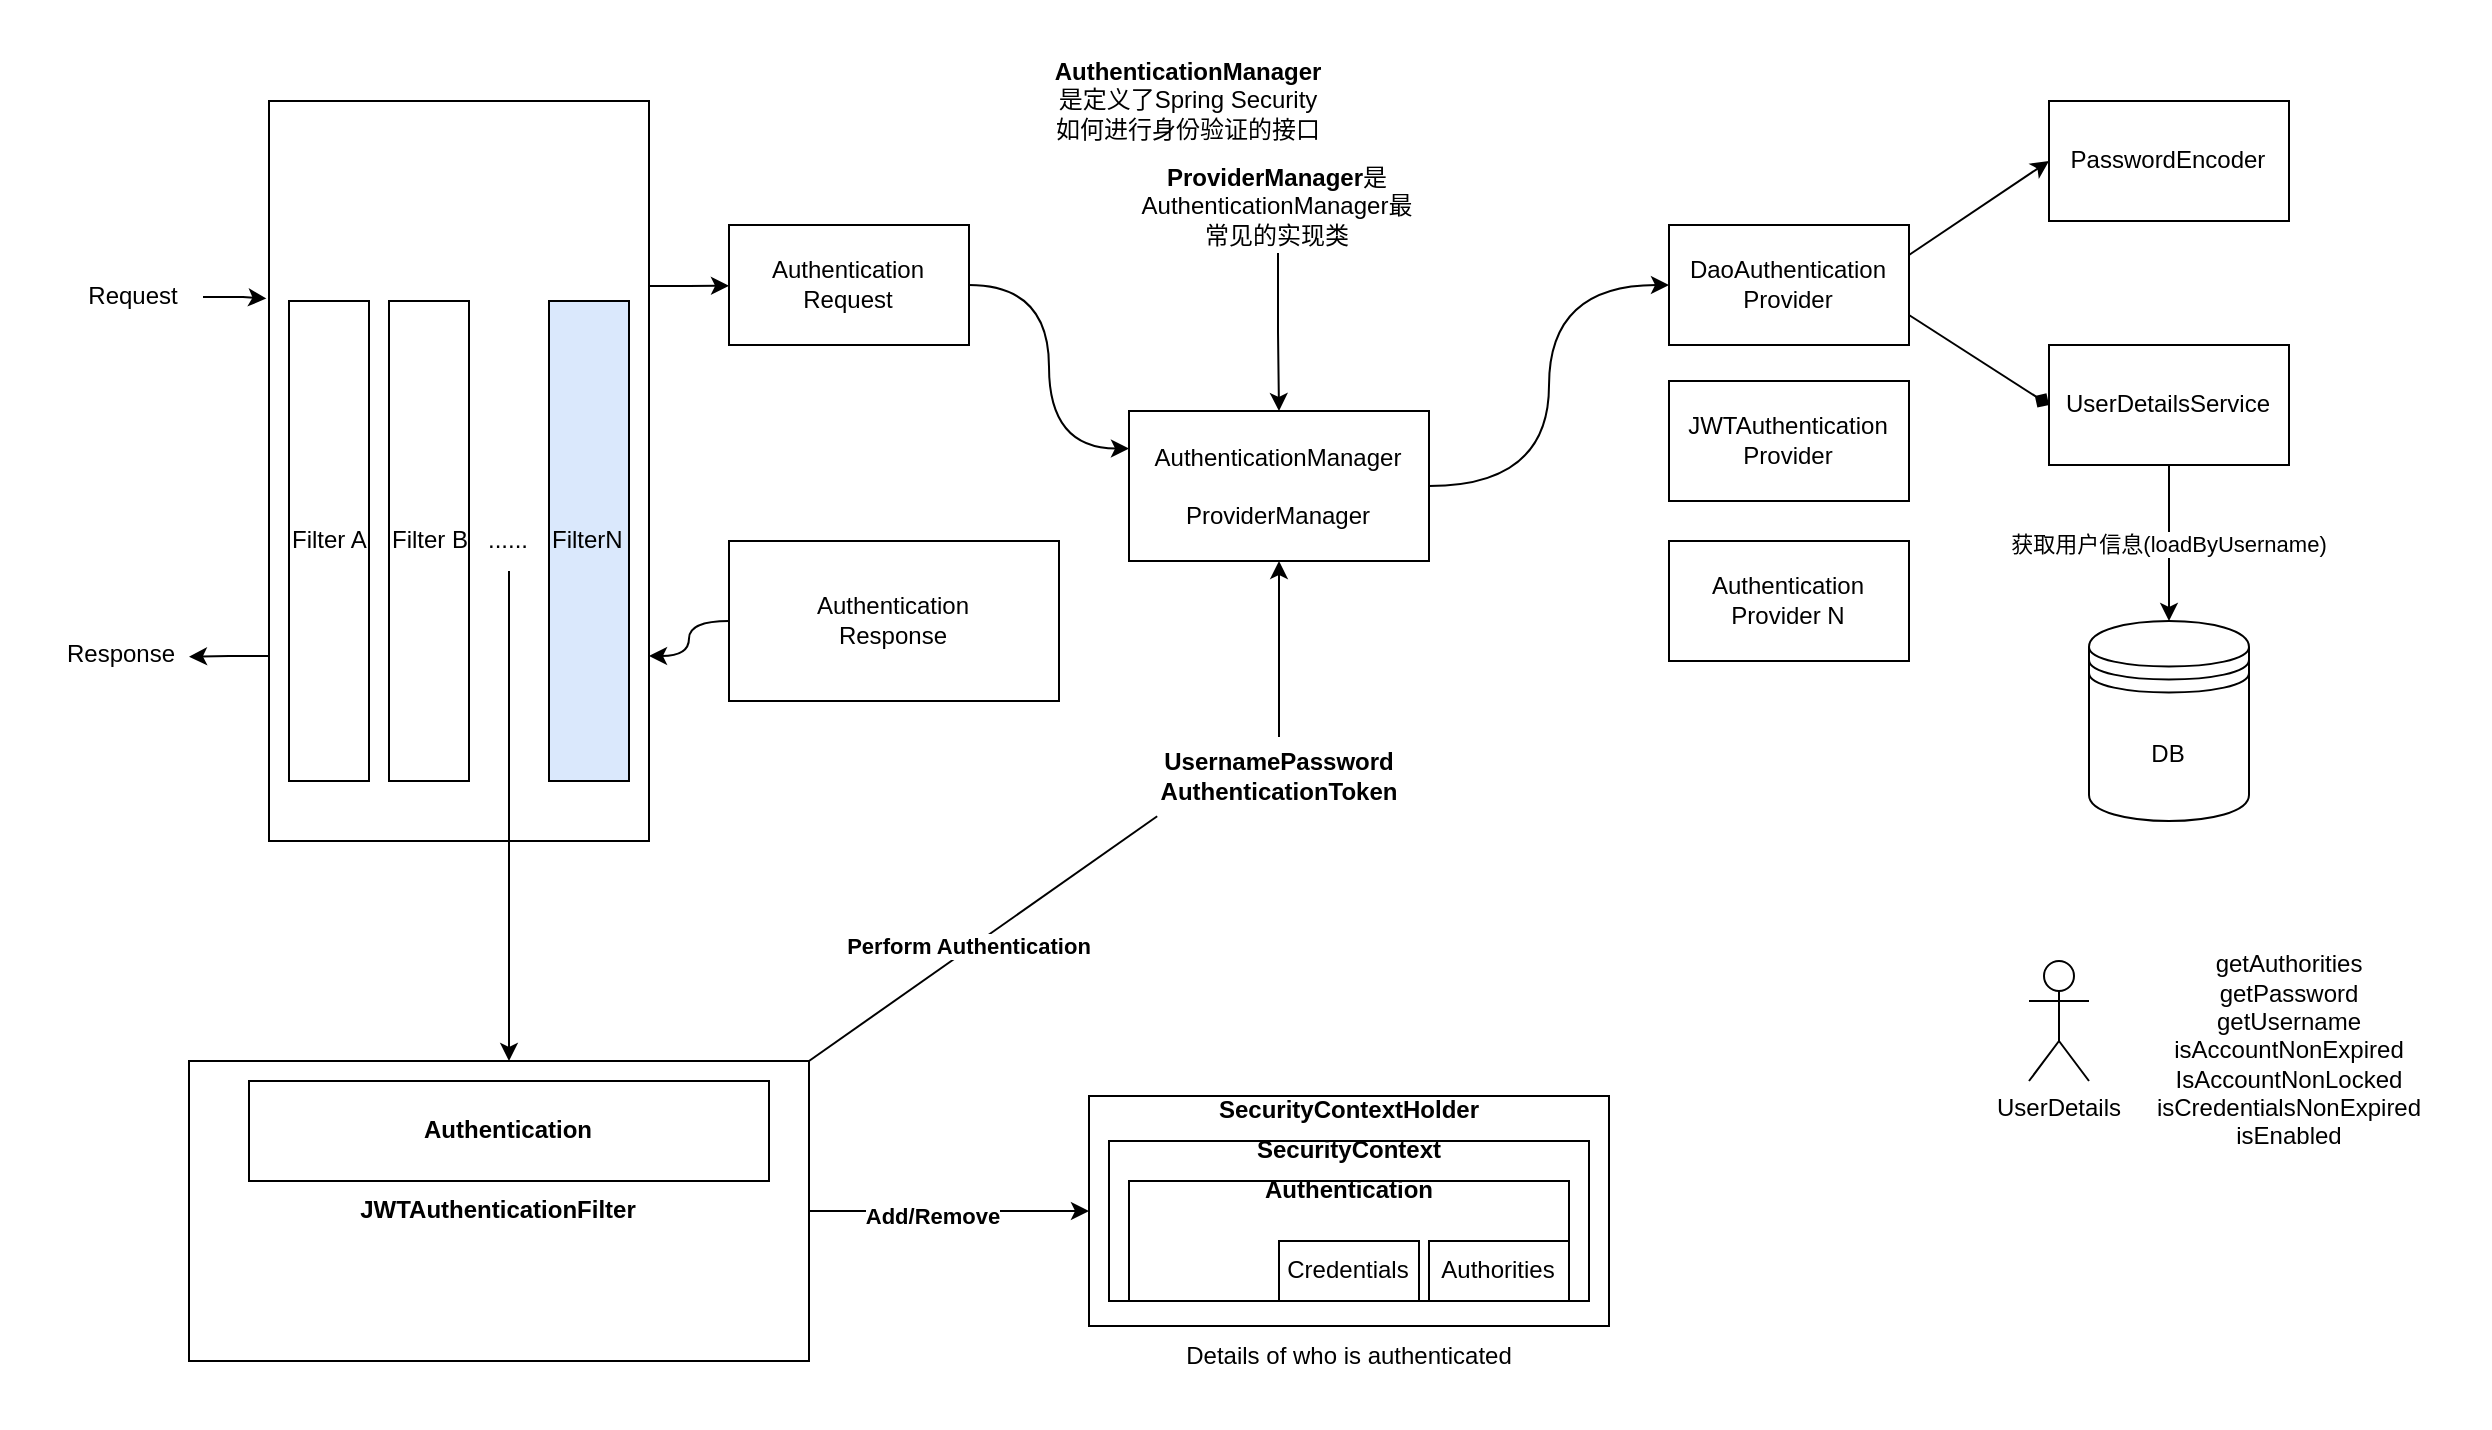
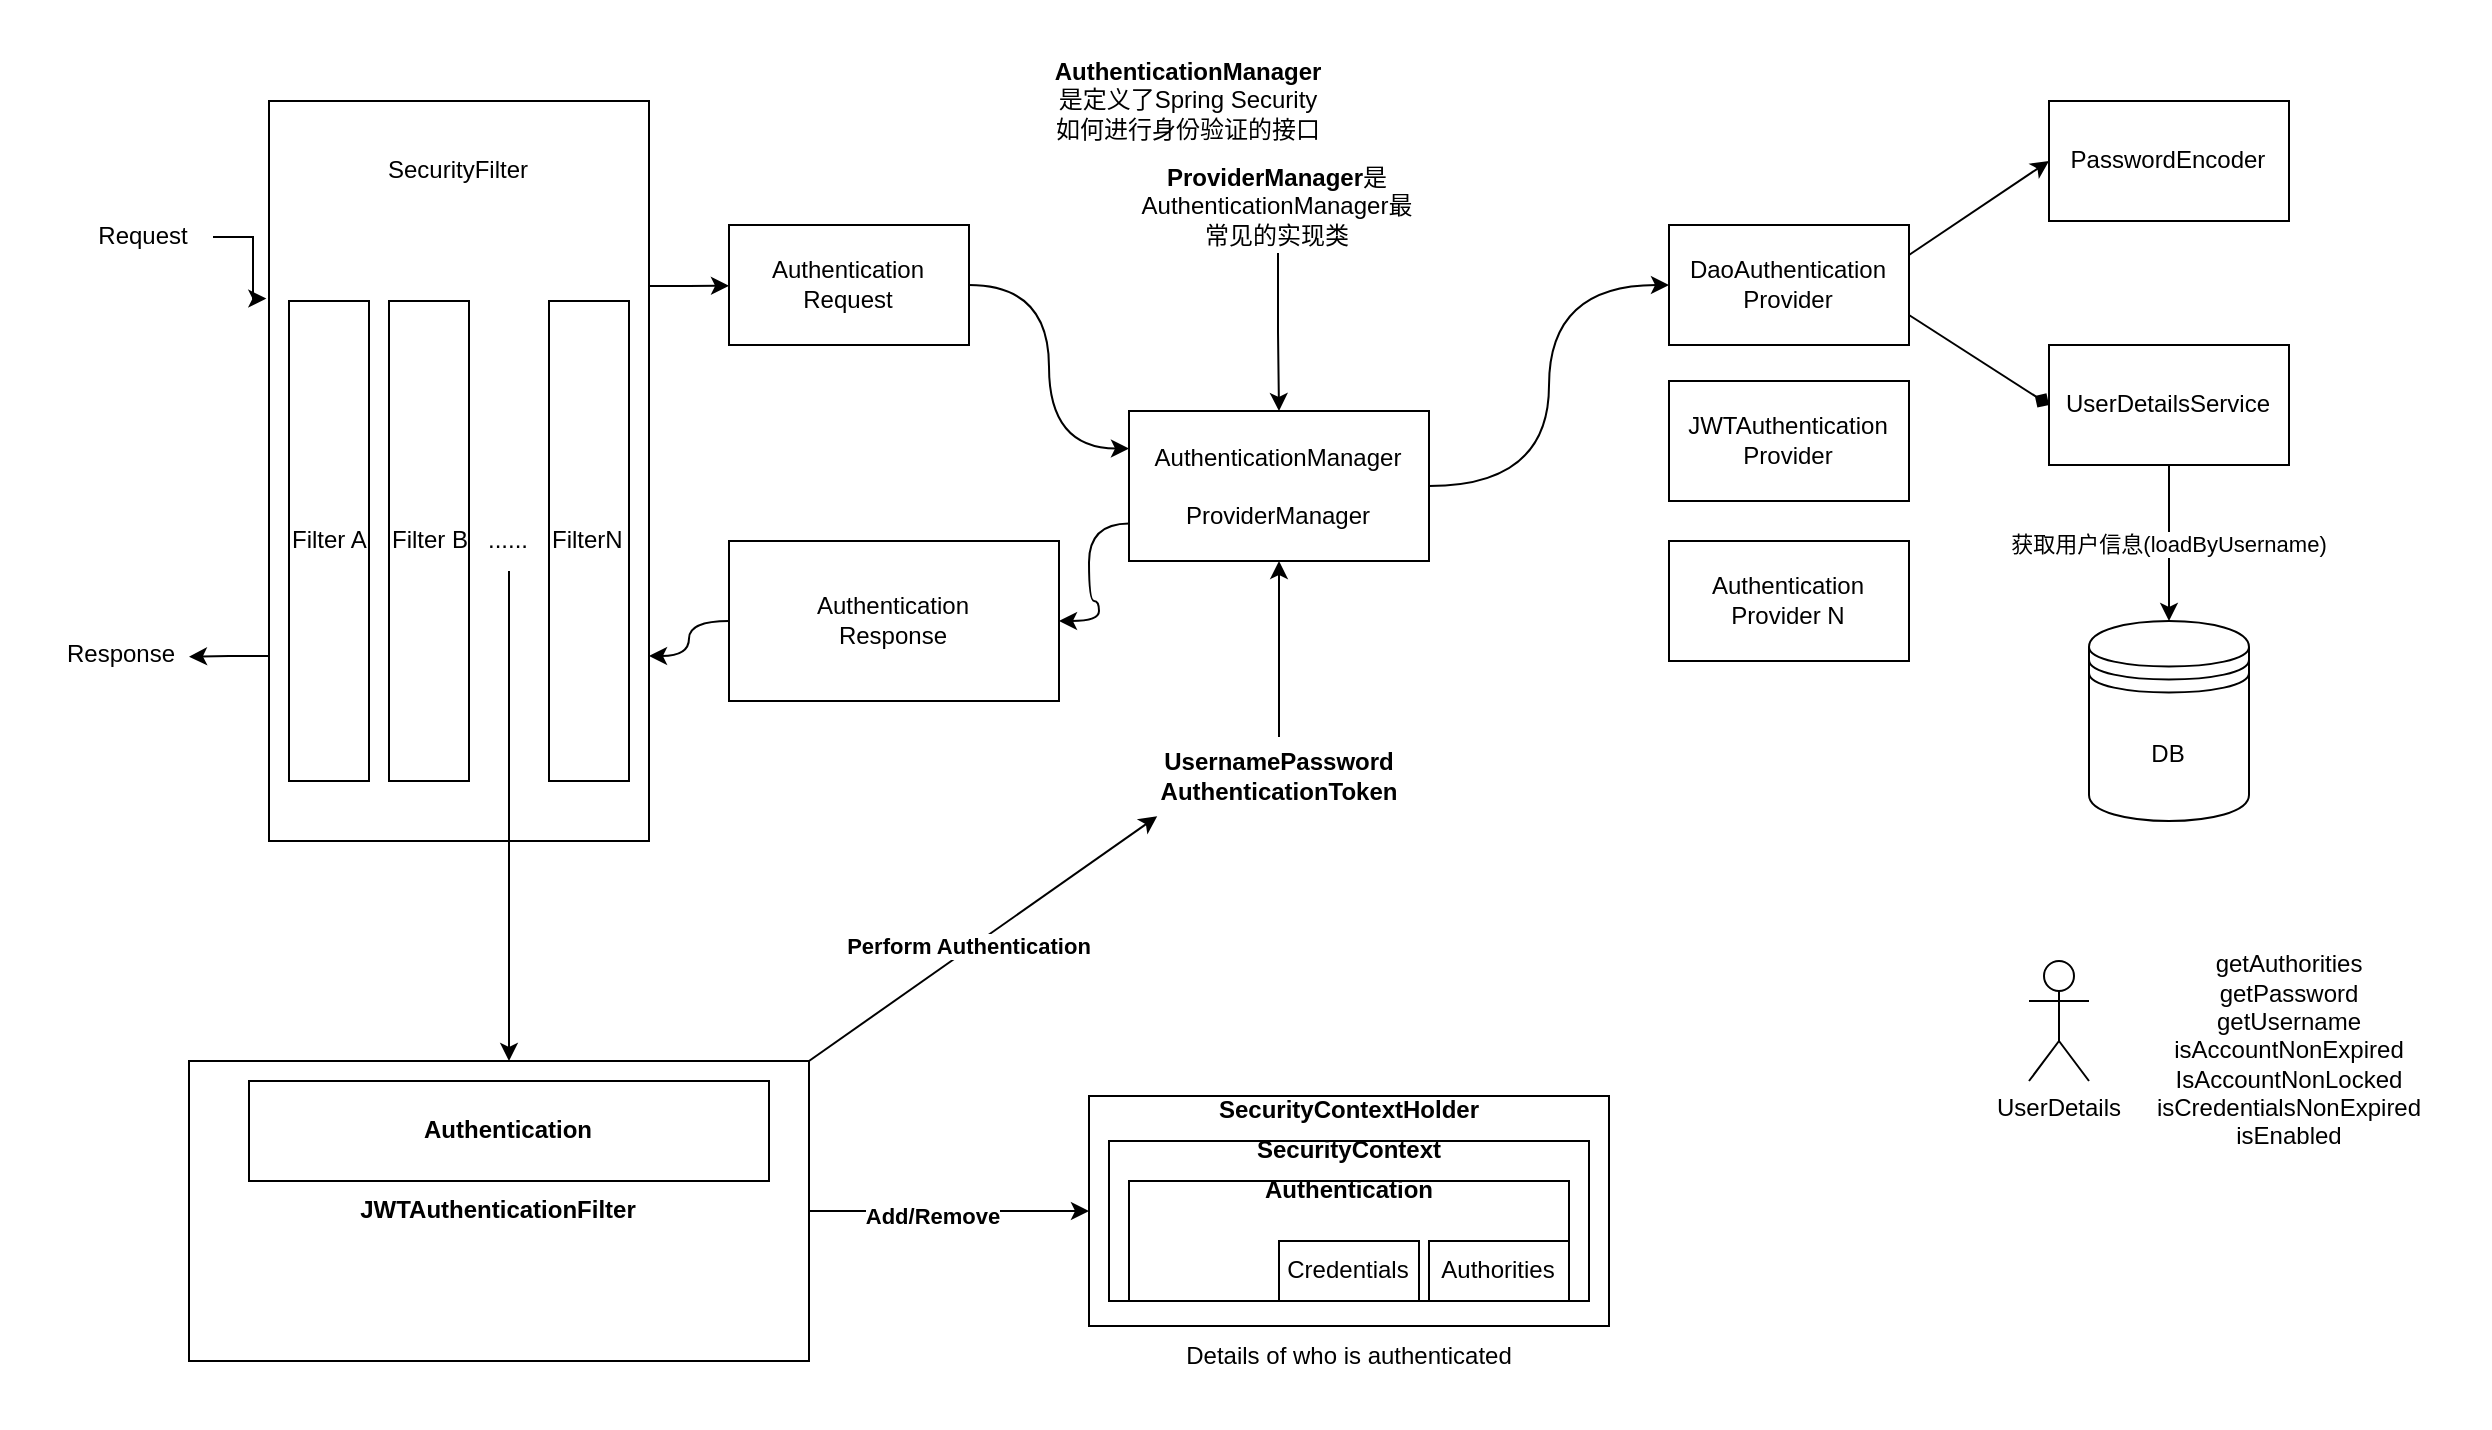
node "SecurityFilter": added
node "Request": moved (133, 297) -> (143, 237)
node "FilterN": fillcolor #dae8fc -> #ffffff
edge "AuthenticationManager ProviderManager" -> "Authentication Response": added
edge "UsernamePassword AuthenticationToken" -- "JWTAuthenticationFilter": arrowhead none -> classic
